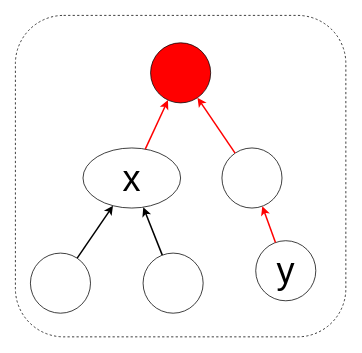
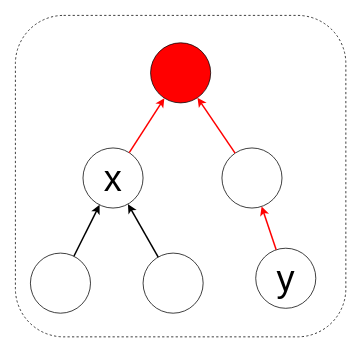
node "x": size 98x60 -> 60x60
node "y": moved (285, 270) -> (285, 278)
